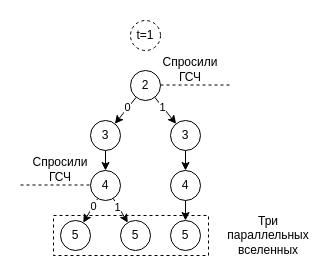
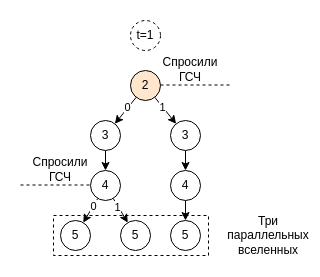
node "2": fillcolor #ffffff -> #ffe6cc
